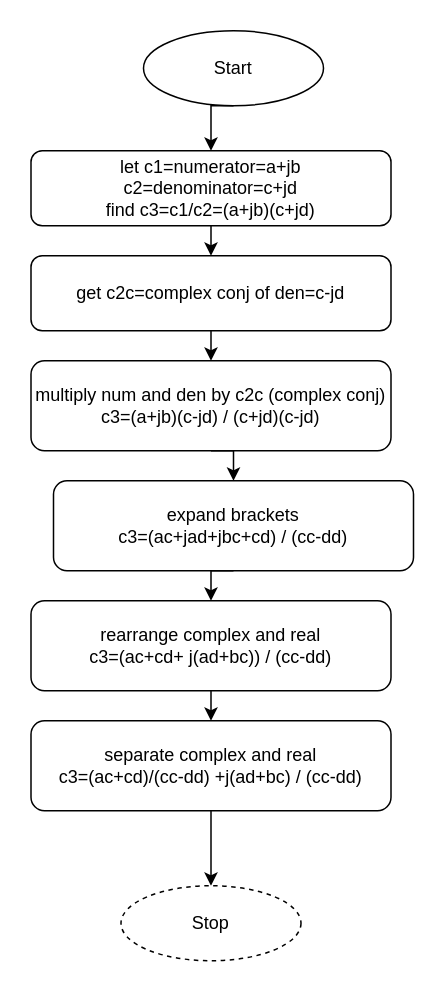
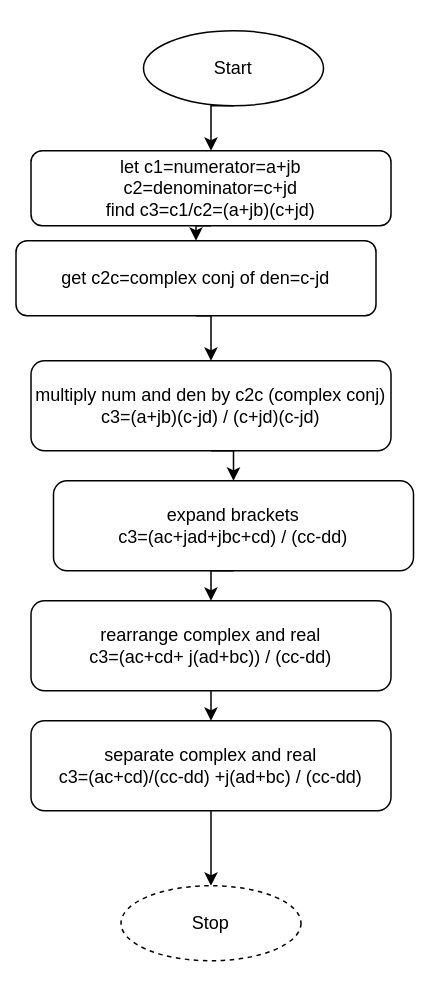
node "get c2c=complex conj of den=c-jd": moved (211, 293) -> (196, 278)
